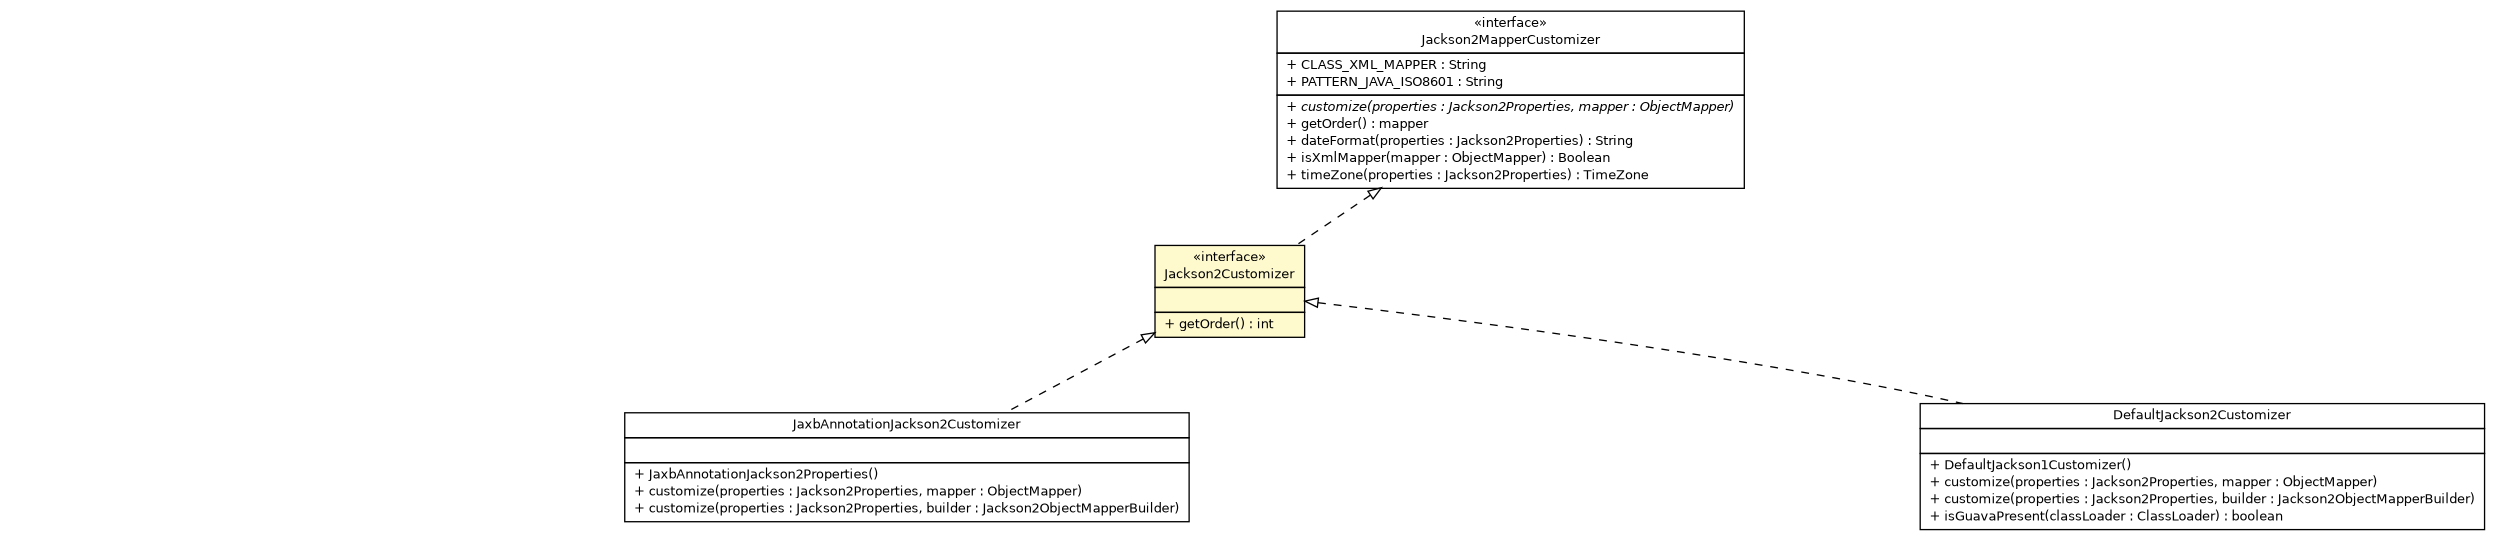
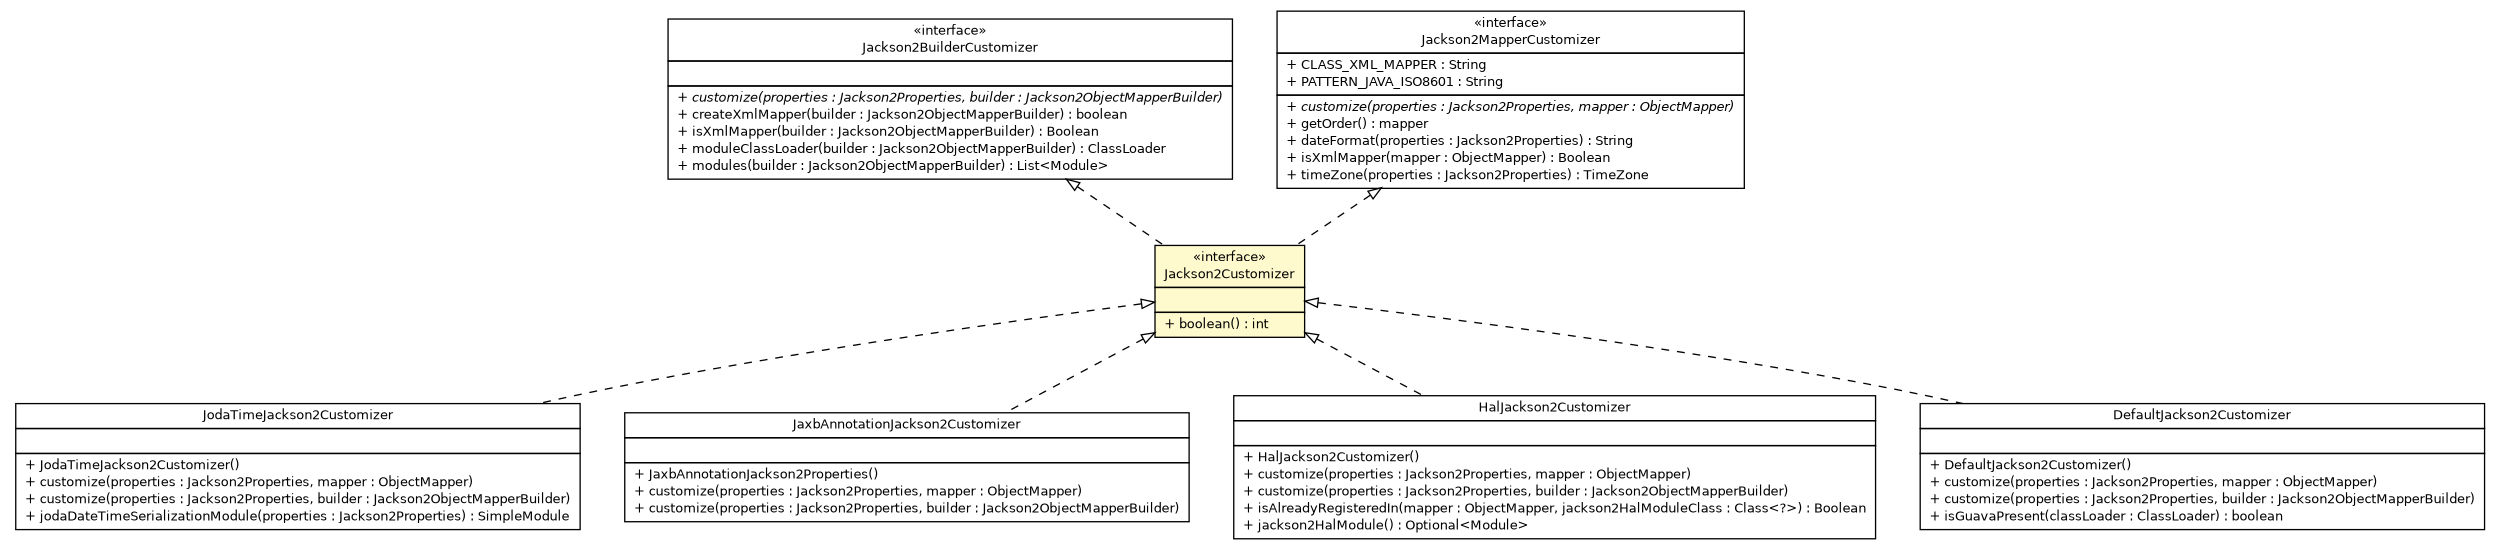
node "Jackson2BuilderCustomizer": added
node "Jackson2Customizer": text "+ getOrder() : int" -> "+ boolean() : int"
node "DefaultJackson2Customizer": text "+ DefaultJackson1Customizer()" -> "+ DefaultJackson2Customizer()"
node "JodaTimeJackson2Customizer": added
node "HalJackson2Customizer": added
